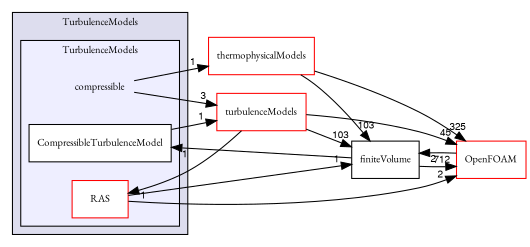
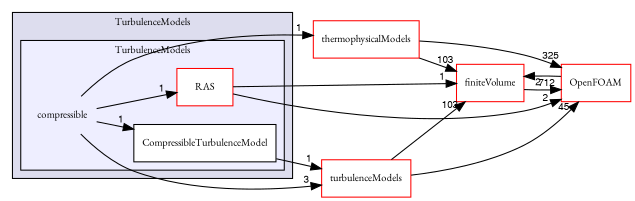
edge "finiteVolume" -> "CompressibleTurbulenceModel": now "compressible" -> "CompressibleTurbulenceModel"
node "finiteVolume": color black -> red
edge "turbulenceModels" -> "RAS": now "compressible" -> "RAS"
